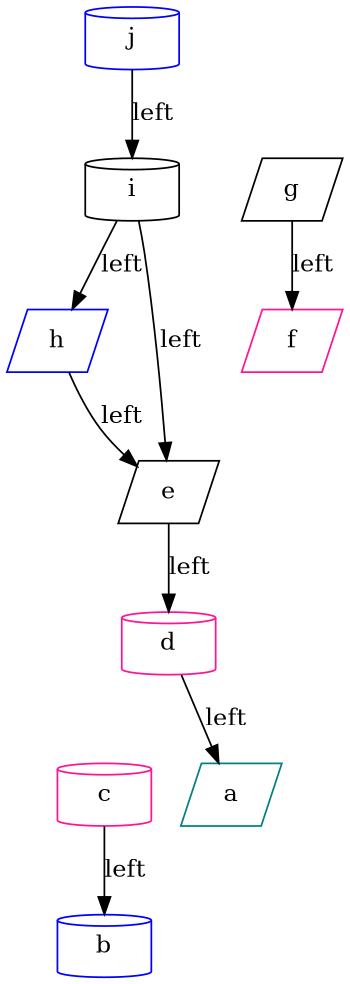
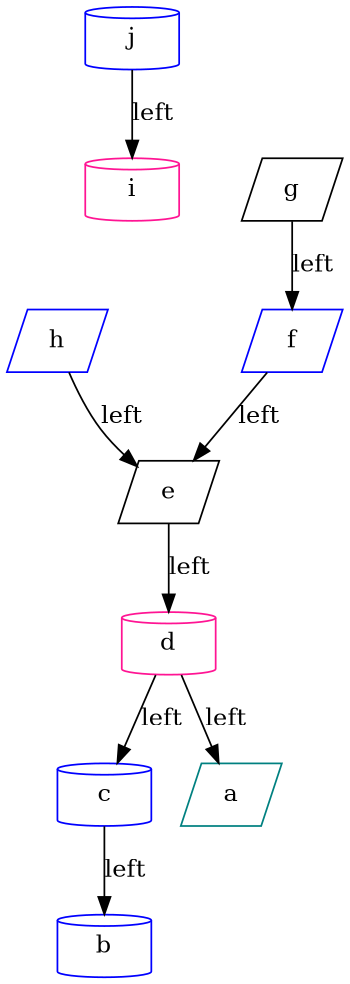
node "i": color black -> deeppink
edge "i" -> "h": removed, label "left"
edge "i" -> "e": now "f" -> "e"
node "f": color deeppink -> blue
edge "d" -> "c": added, label "left"
node "c": color deeppink -> blue
